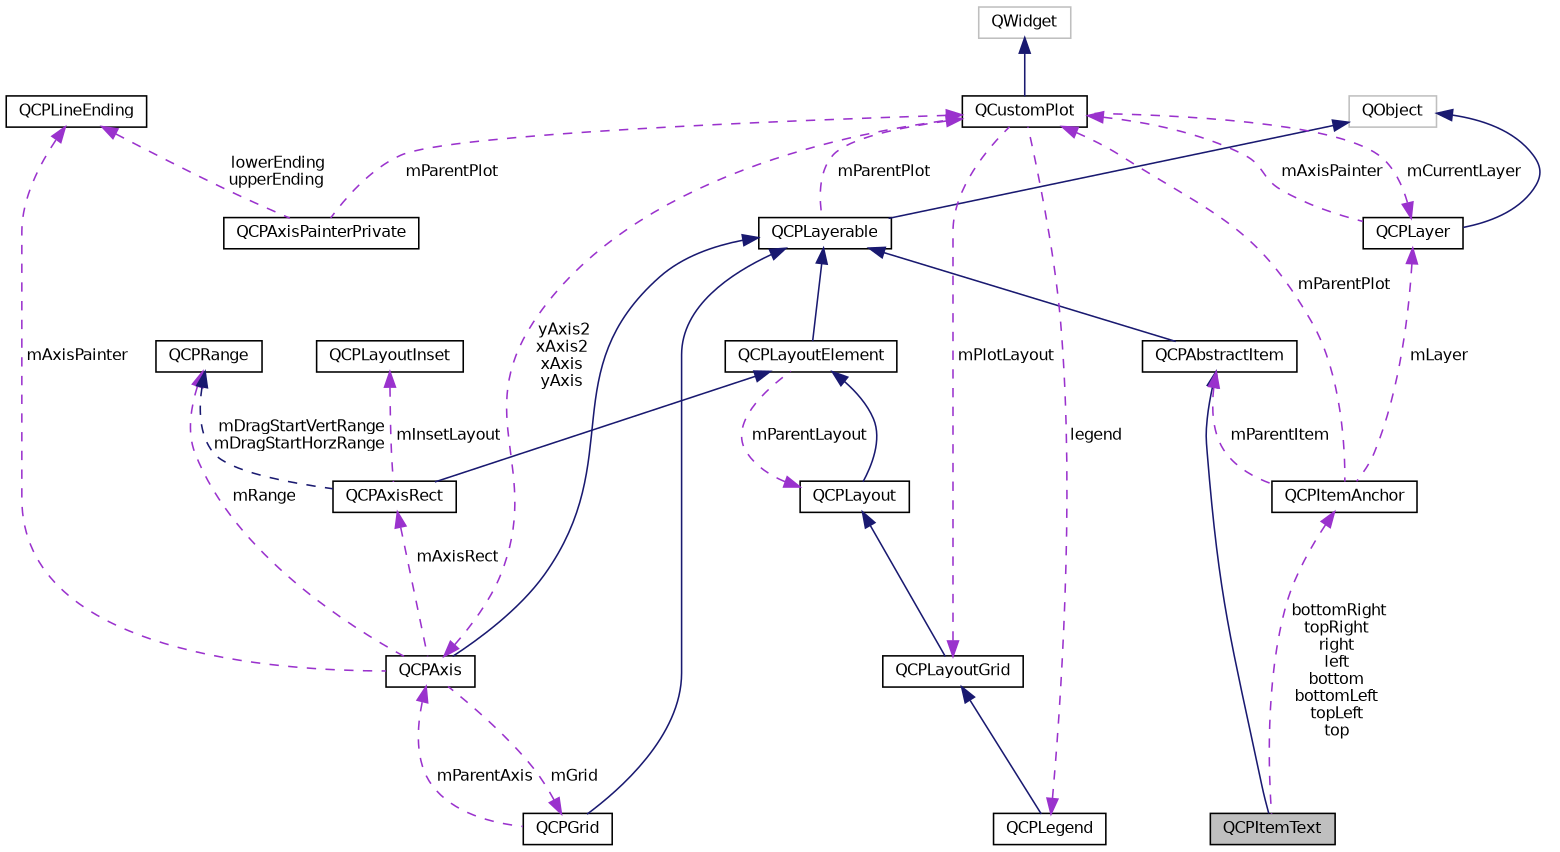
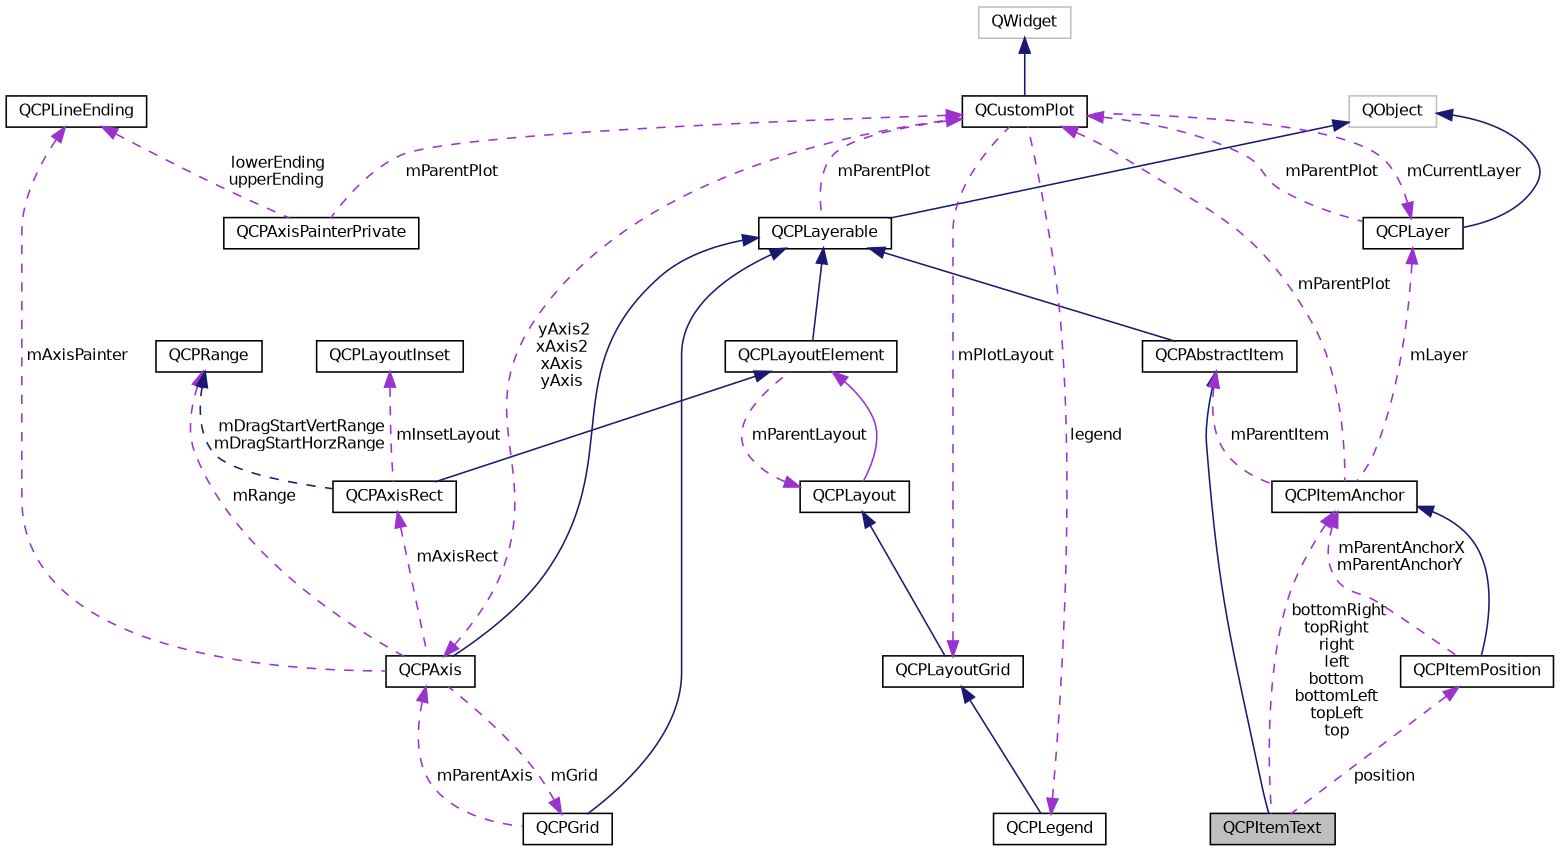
edge "QCPLayer" -> "QCustomPlot": label " mAxisPainter" -> " mParentPlot"
edge "QCPLayout" -> "QCPLayoutElement": color midnightblue -> darkorchid3
node "QCPItemPosition": added
